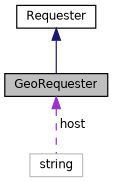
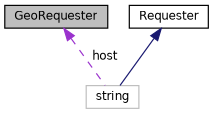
edge "GeoRequester" -> "Requester": now "string" -> "Requester"
